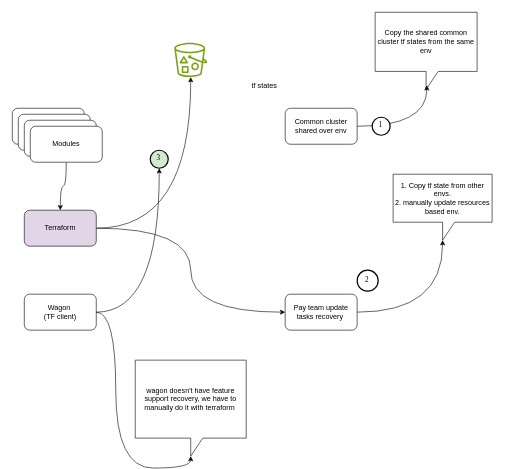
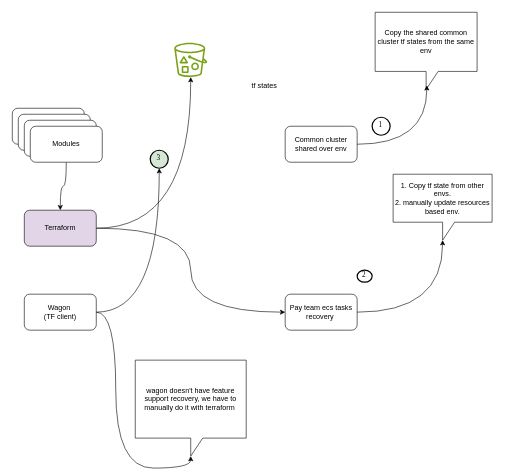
node "Common cluster shared over env": moved (321, 126) -> (321, 144)
node "2": size 21x21 -> 15x12
node "Pay team update tasks recovery": label "Pay team update tasks recovery" -> "Pay team ecs tasks recovery"
